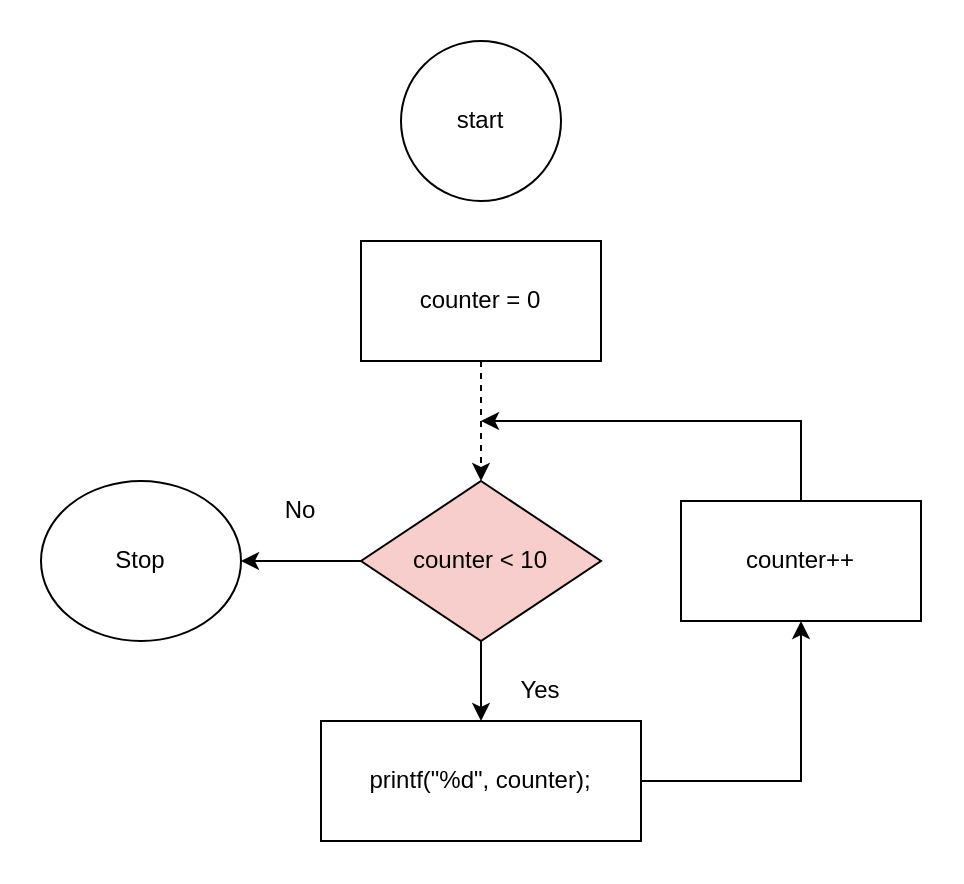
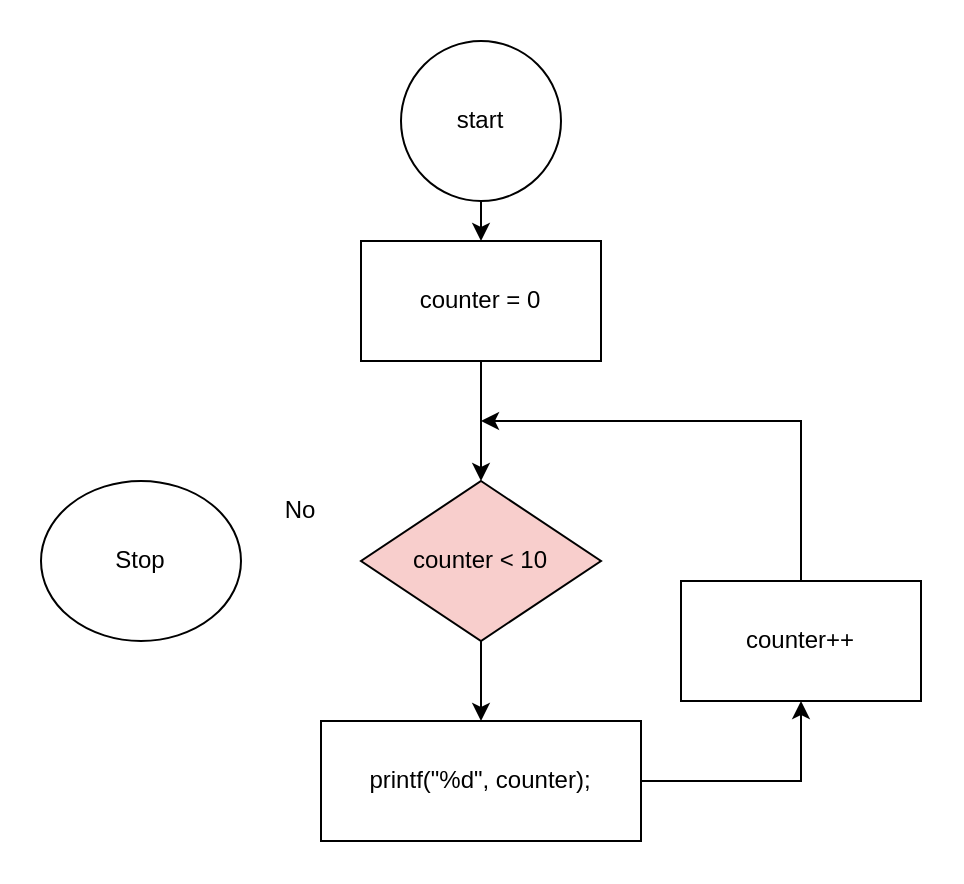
edge "start" -> "counter = 0": added
edge "counter = 0" -> "counter < 10": style dashed -> solid
edge "counter < 10" -> "Stop": removed
node "counter++": moved (801, 561) -> (801, 641)
node "Yes": removed
